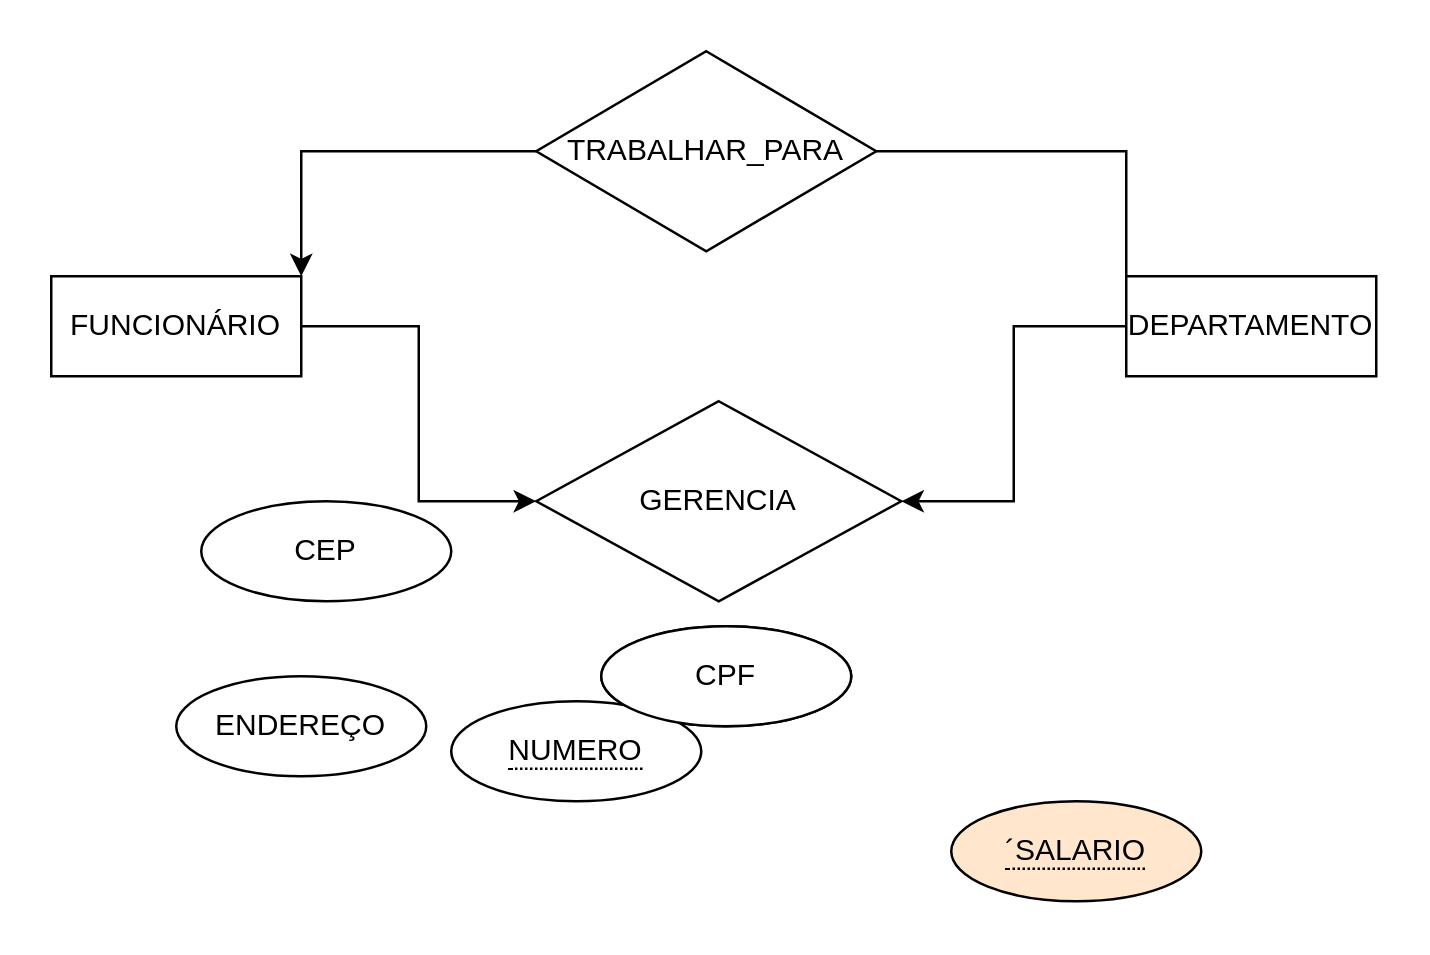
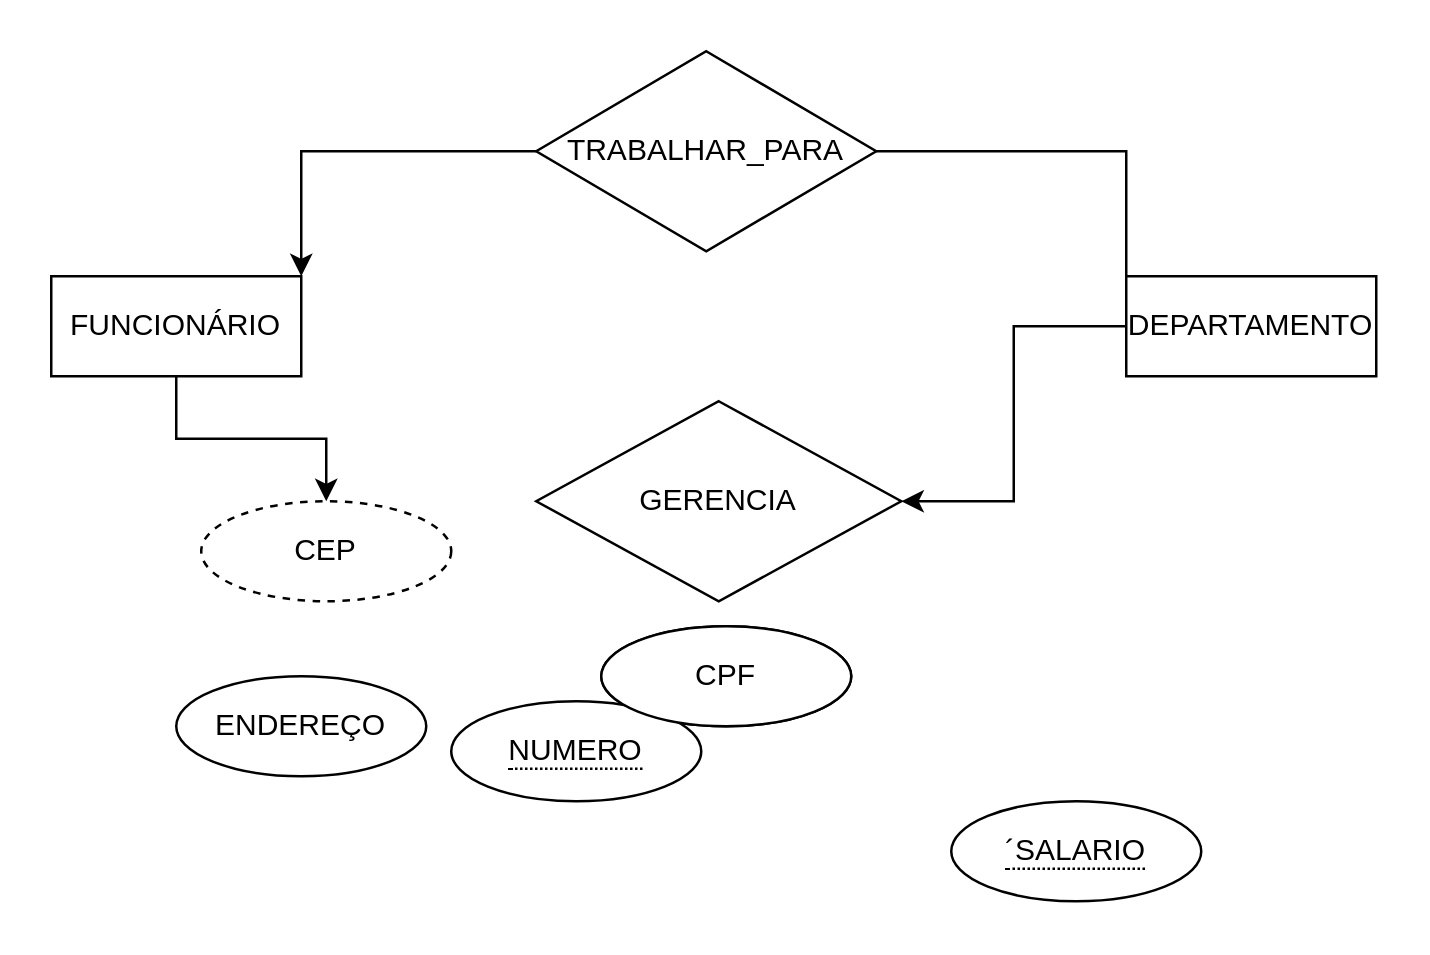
edge "FUNCIONÁRIO" -> "GERENCIA": now "FUNCIONÁRIO" -> "CEP"
node "CEP": style solid -> dashed
node "´SALARIO": fillcolor #ffe6cc -> #ffffff
